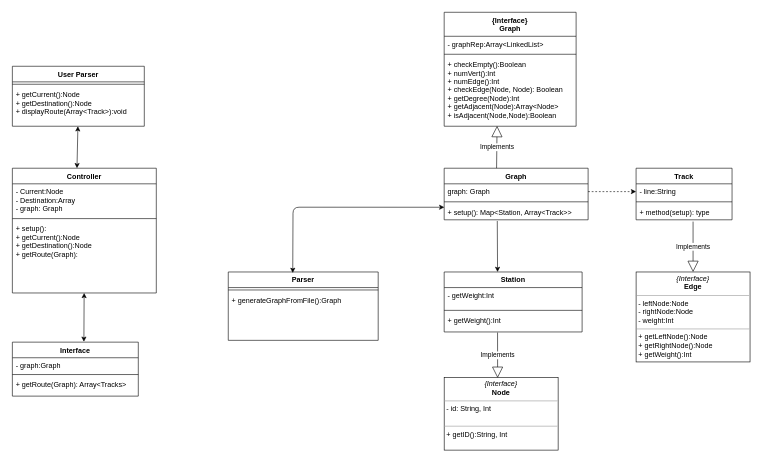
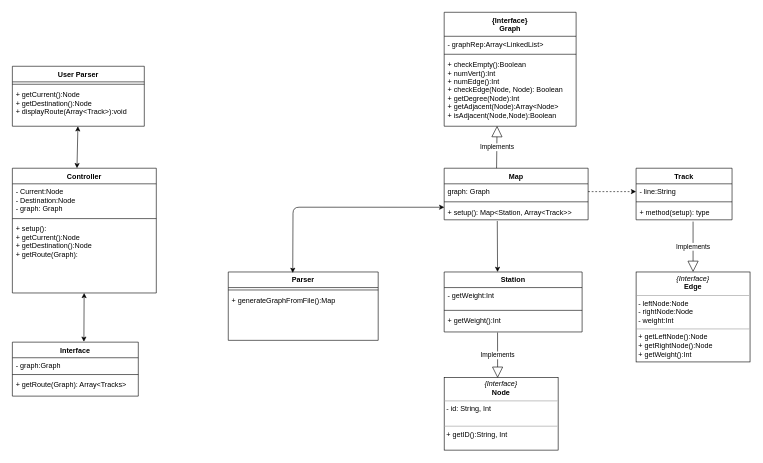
node "Graph": label "Graph" -> "Map"
node "- Current:Node - Destination:Array - graph: Graph": label "- Current:Node - Destination:Array - graph: Graph" -> "- Current:Node - Destination:Node - graph: Graph"
node "+ generateGraphFromFile():Graph": label "+ generateGraphFromFile():Graph" -> "+ generateGraphFromFile():Map"
